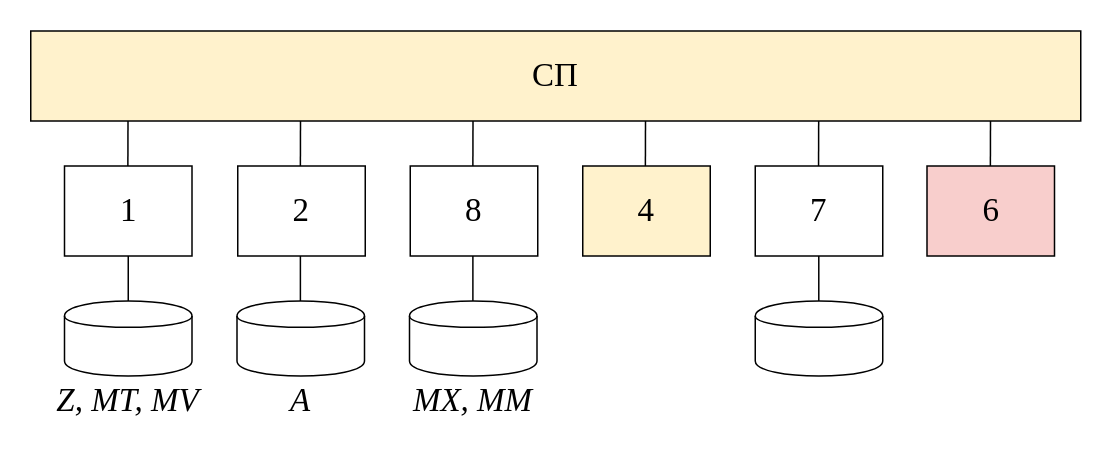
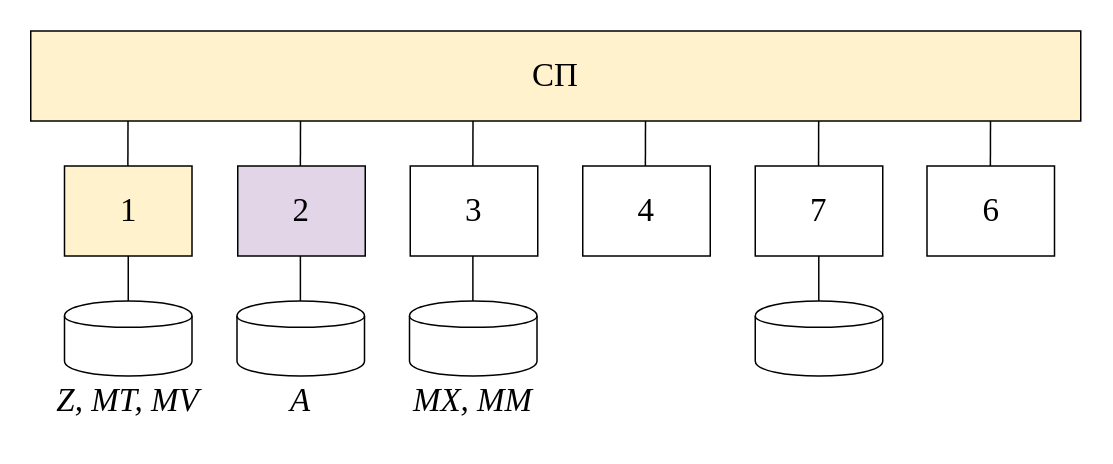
node "1": fillcolor #ffffff -> #fff2cc
node "2": fillcolor #ffffff -> #e1d5e7
node "8": label "8" -> "3"
node "4": fillcolor #fff2cc -> #ffffff
node "6": fillcolor #f8cecc -> #ffffff
